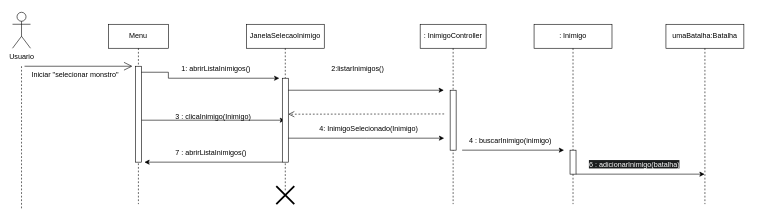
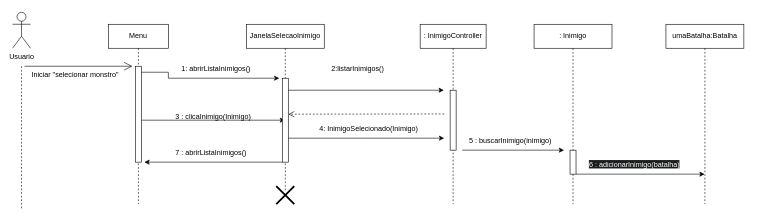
node "4 : buscarInimigo(inimigo)": label "4 : buscarInimigo(inimigo)" -> "5 : buscarInimigo(inimigo)"
